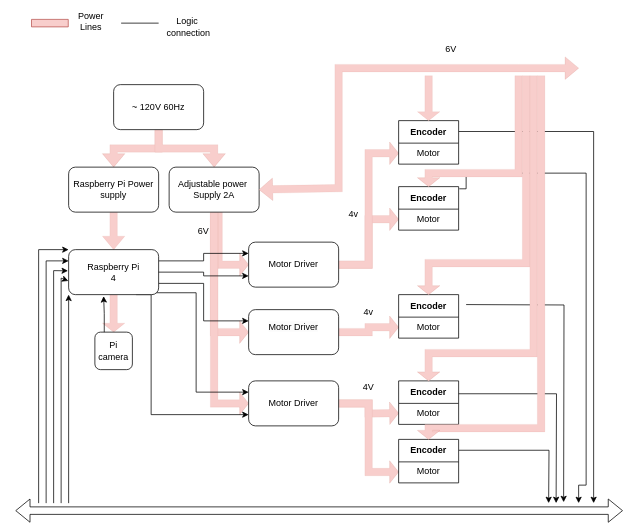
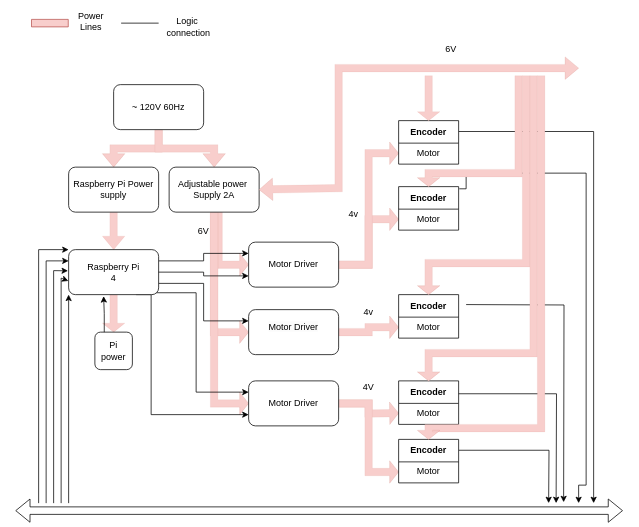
node "Pi camera": label "Pi camera" -> "Pi power"
